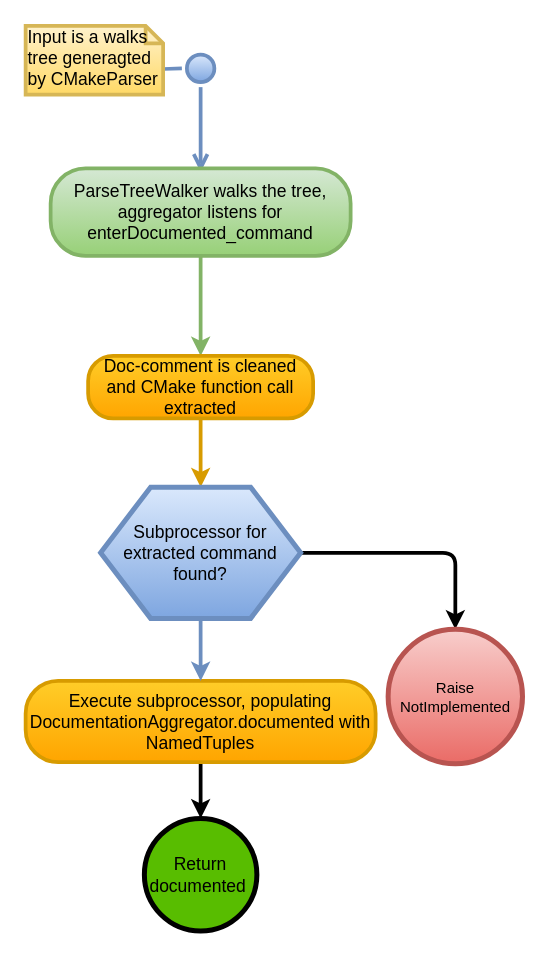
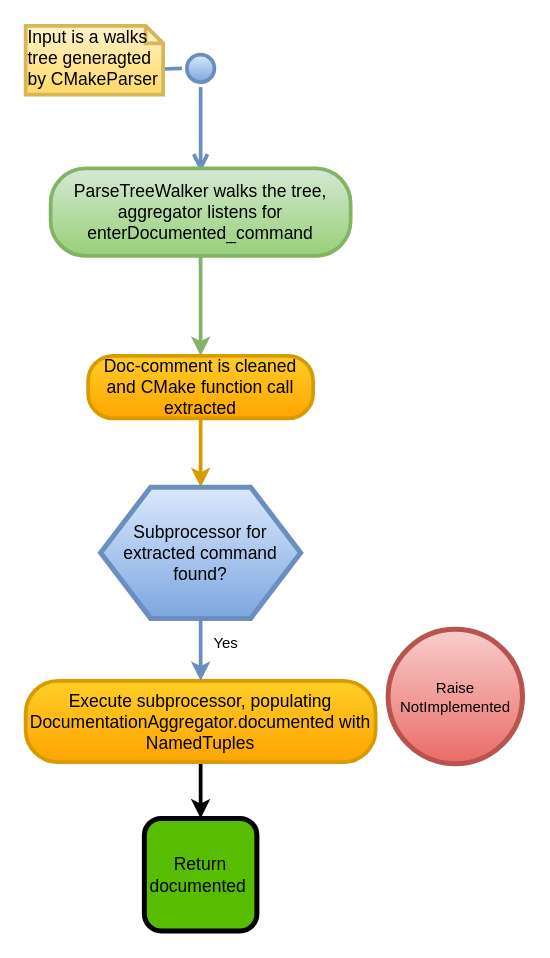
edge "Subprocessor for extracted command found?" -> "Raise NotImplemented": removed
node "Yes": added
node "Return documented": shape ellipse -> rounded rectangle
